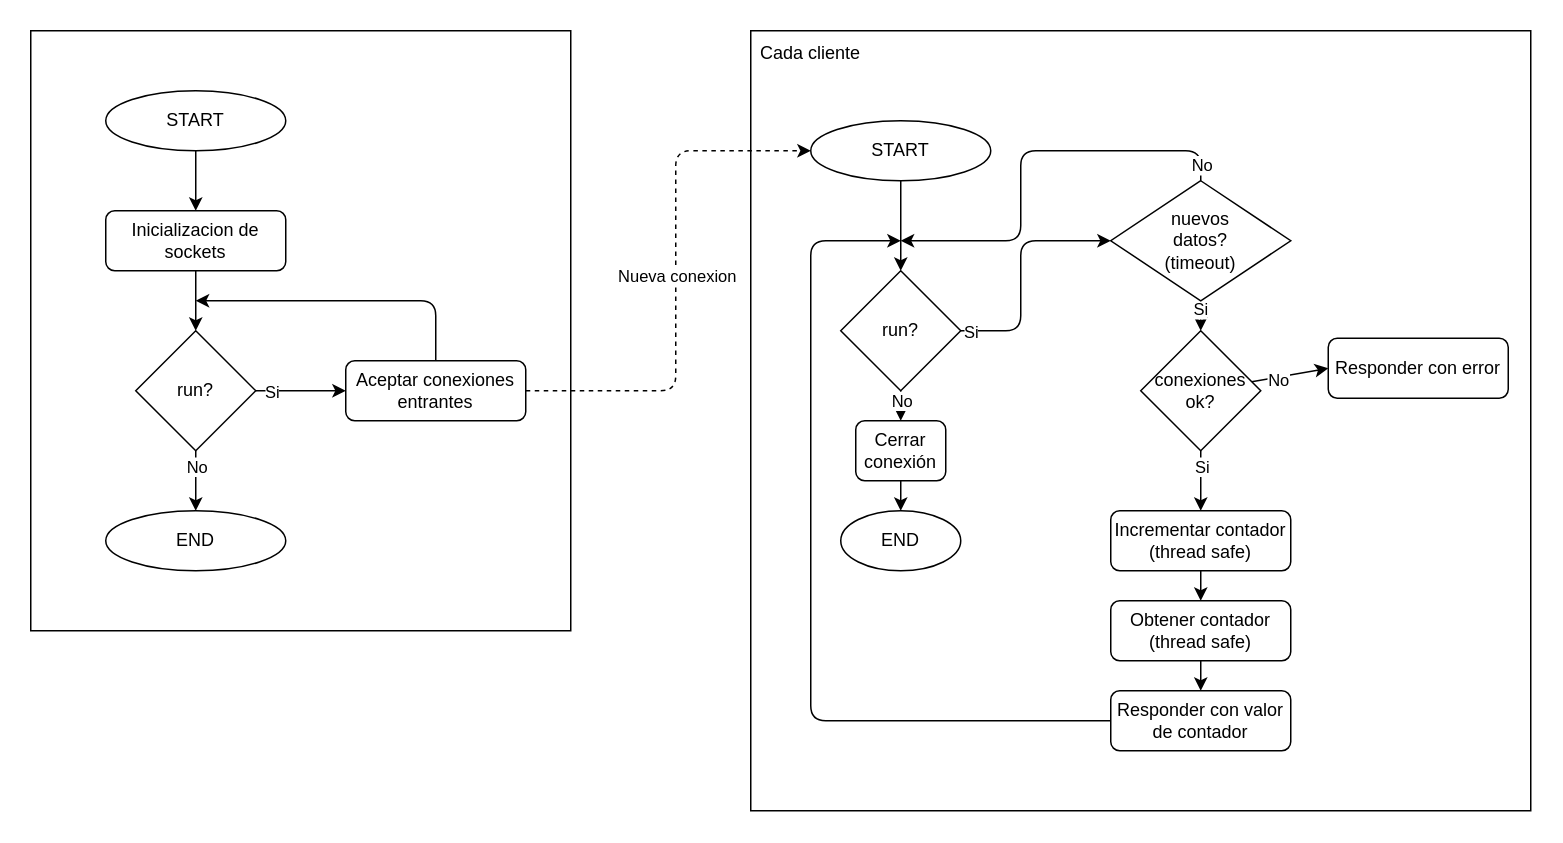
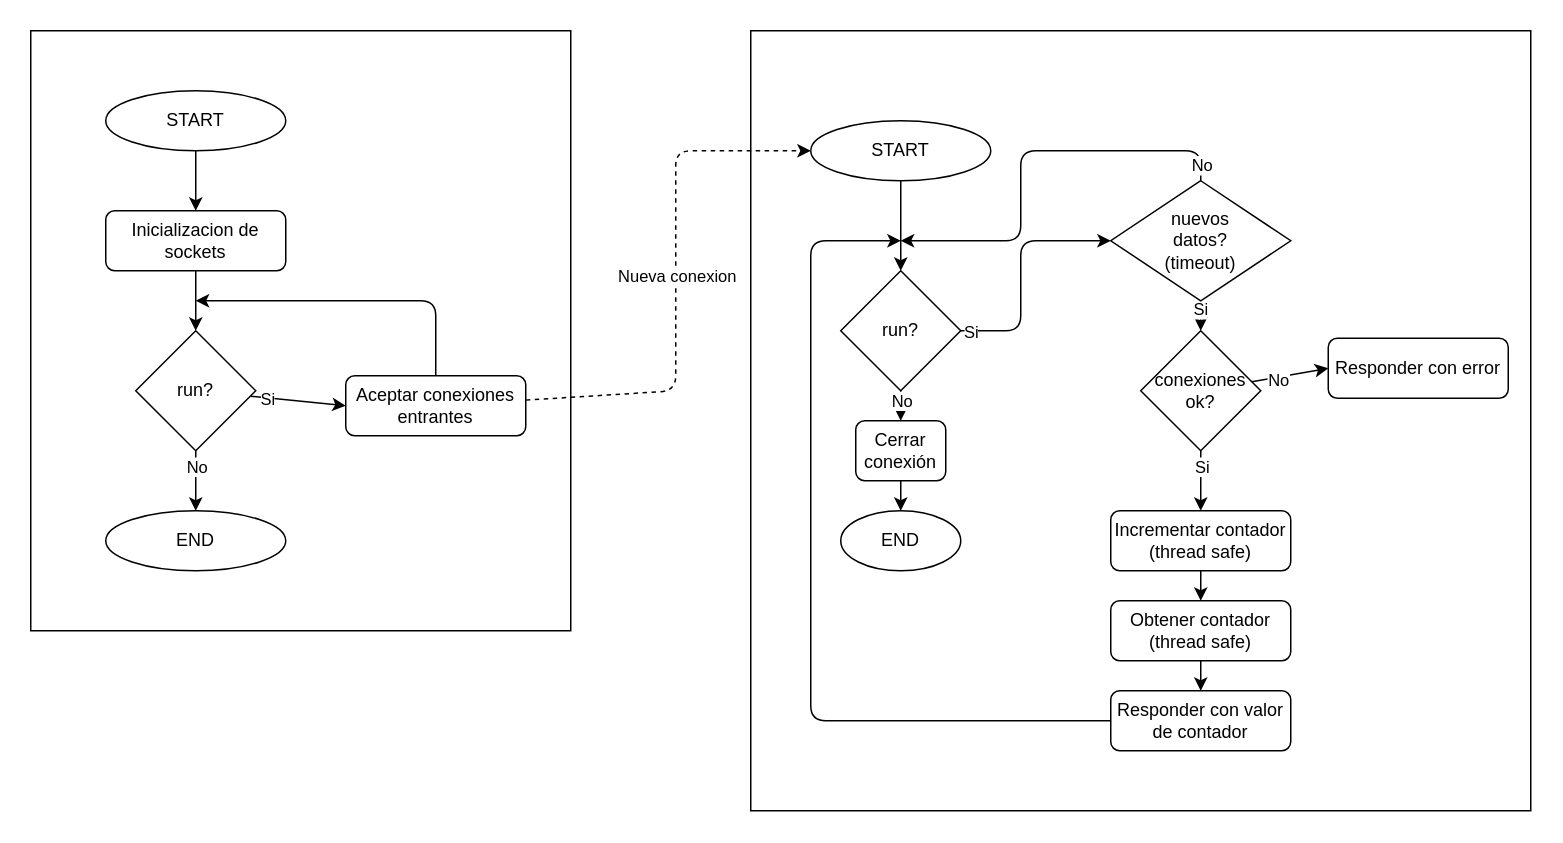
node "Cada cliente": removed
node "Aceptar conexiones entrantes": moved (436, 391) -> (436, 406)
